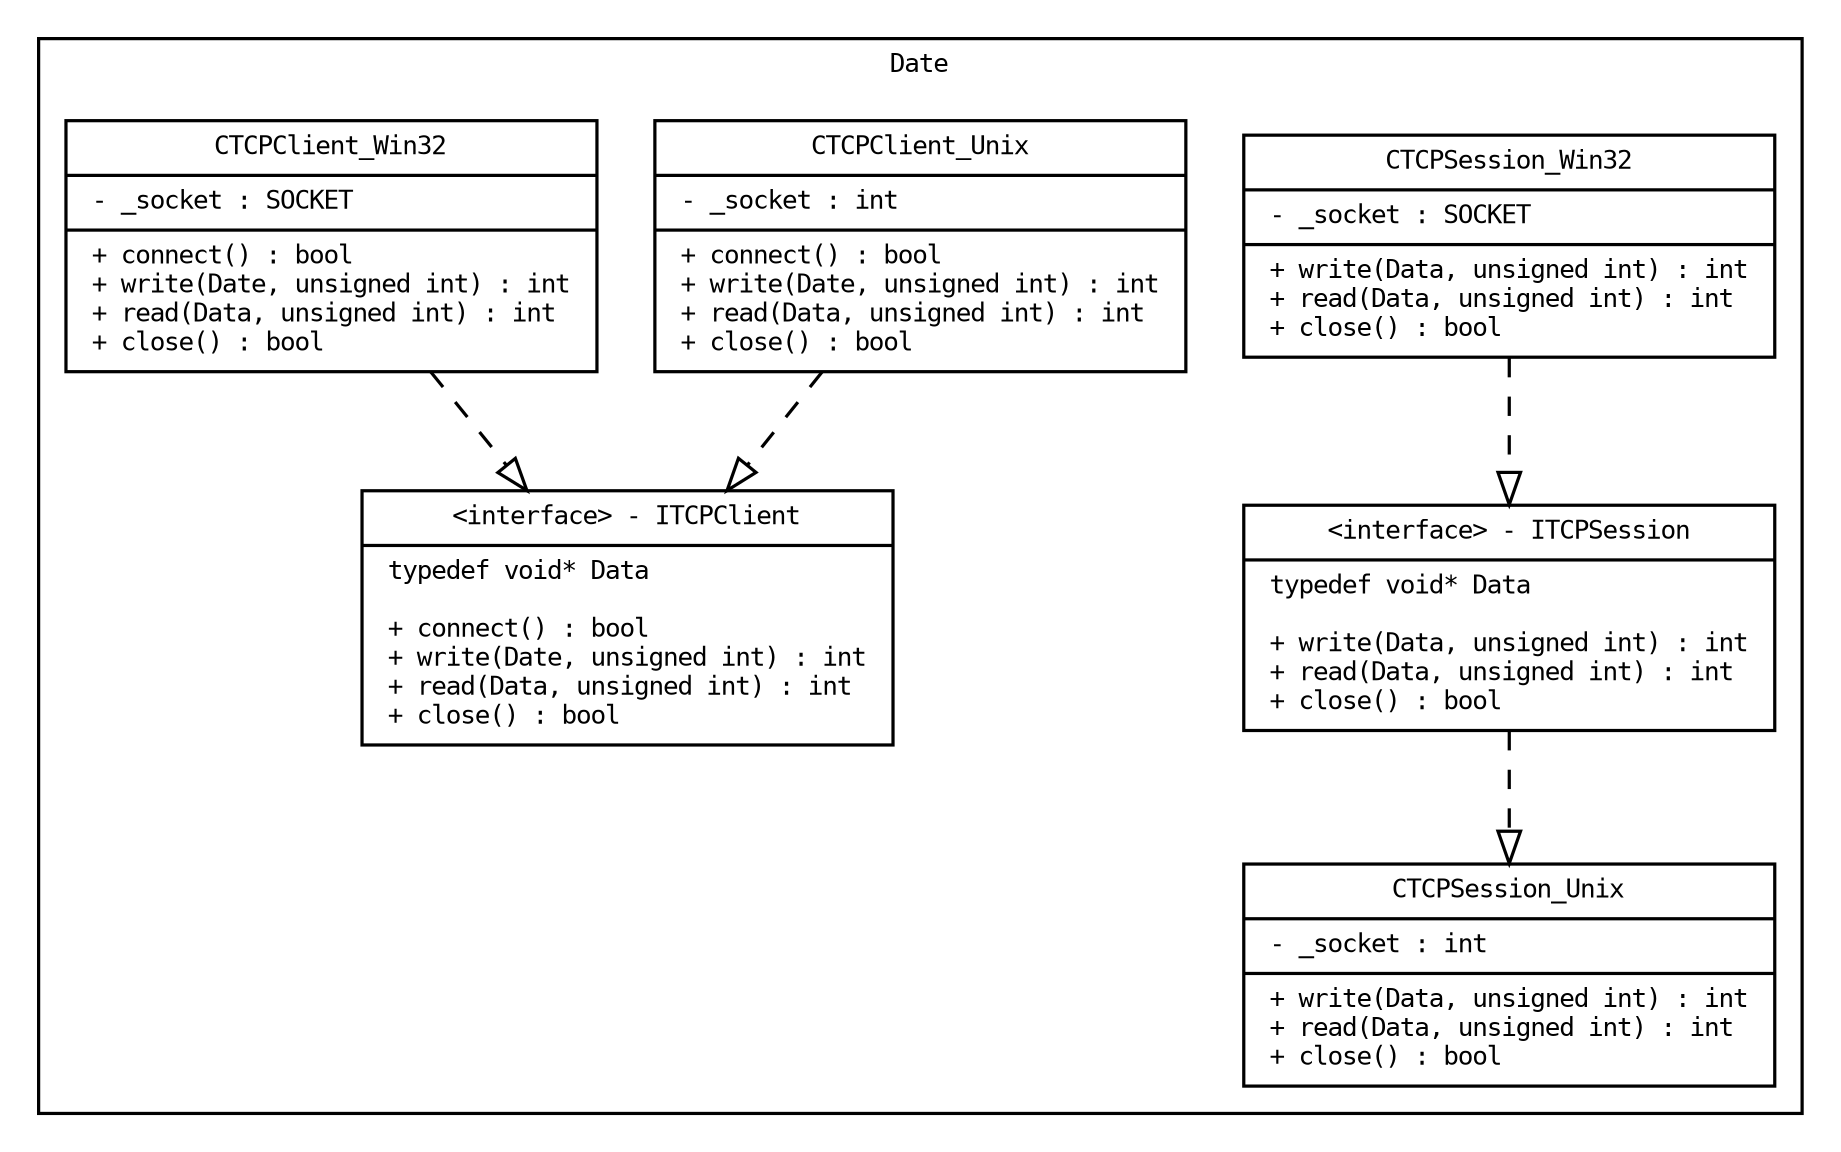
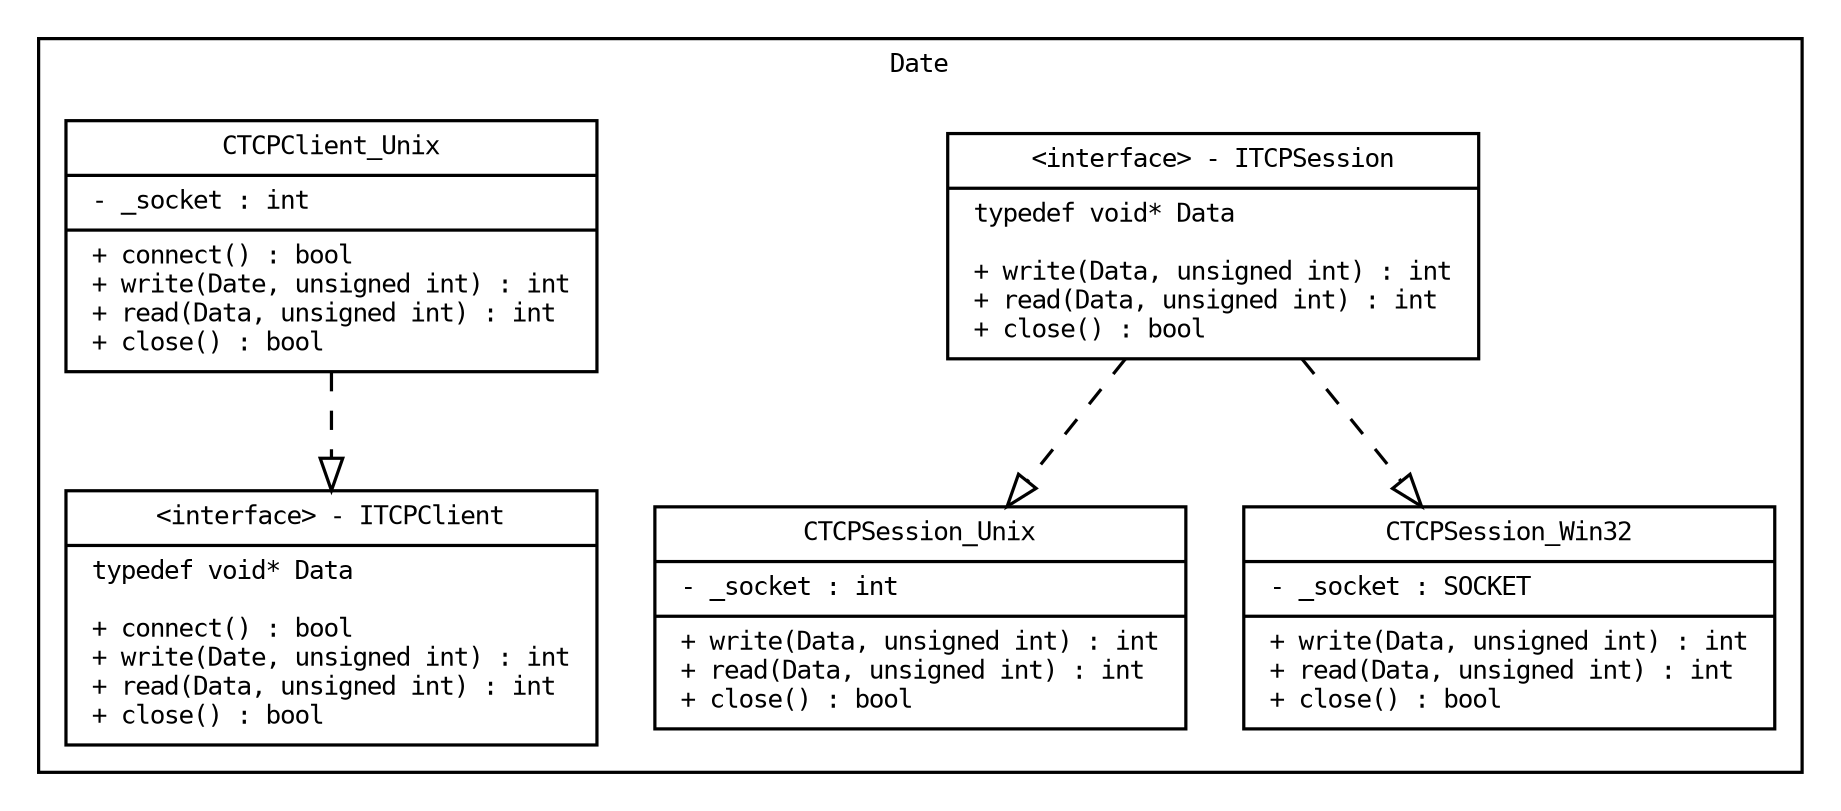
node "CTCPClient_Win32": removed
edge "CTCPSession_Win32" -> "<interface> - ITCPSession": reversed
